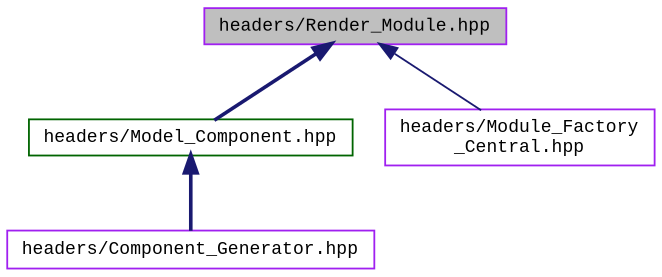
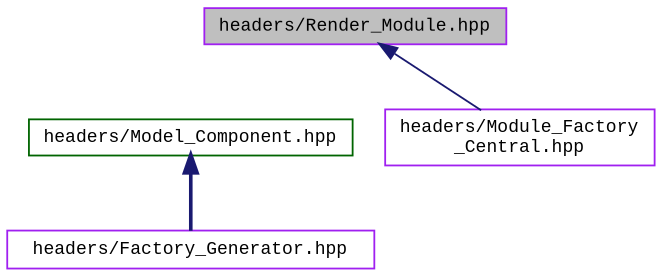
edge "headers/Model_Component.hpp" -> "headers/Render_Module.hpp": removed
node "headers/Component_Generator.hpp": label "headers/Component_Generator.hpp" -> "headers/Factory_Generator.hpp"
